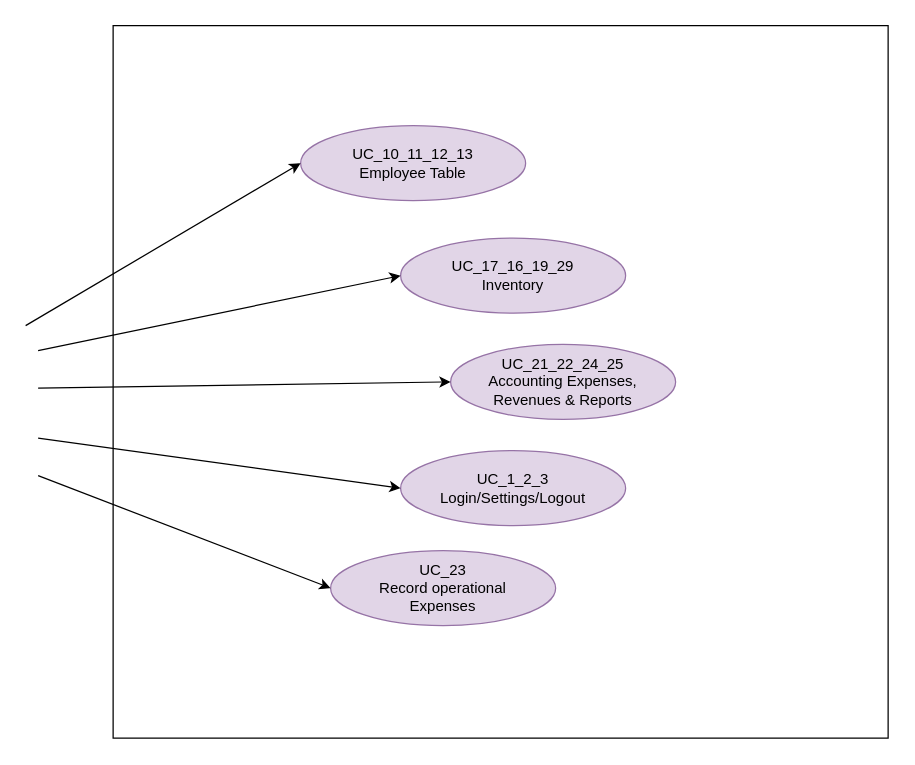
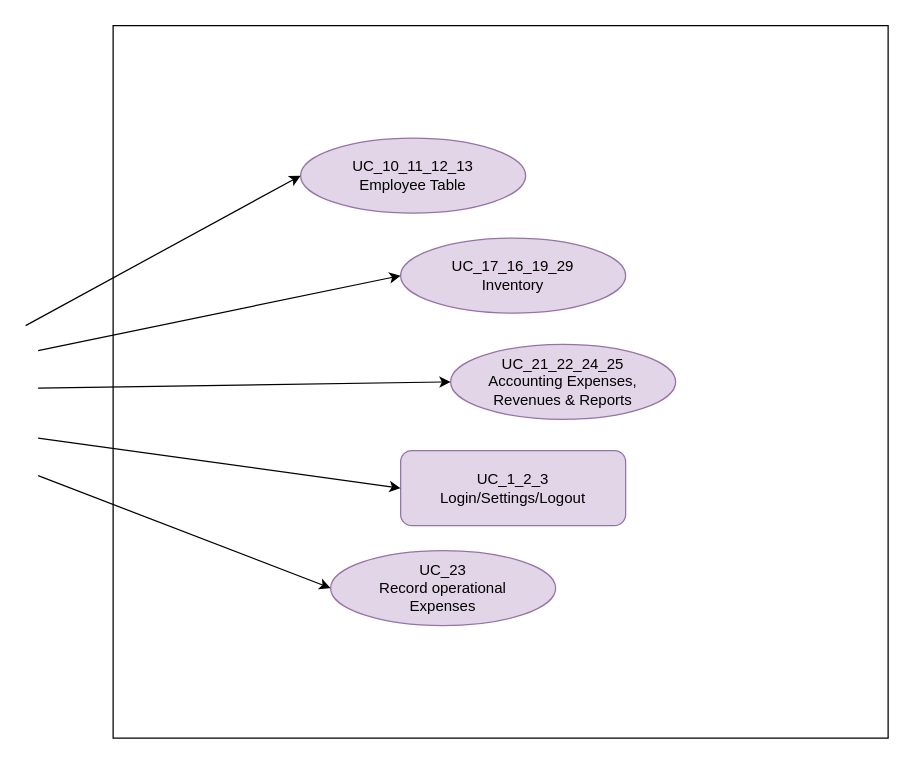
node "UC_10_11_12_13 Employee Table": moved (413, 163) -> (413, 176)
node "UC_1_2_3 Login/Settings/Logout": shape ellipse -> rounded rectangle
